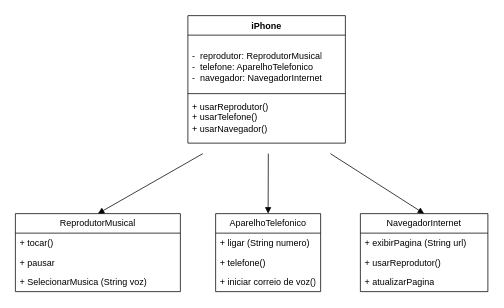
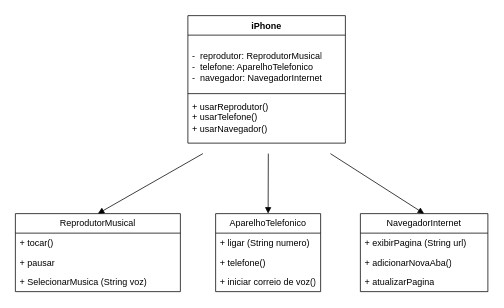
node "+ usarReprodutor()": label "+ usarReprodutor()" -> "+ adicionarNovaAba()"
